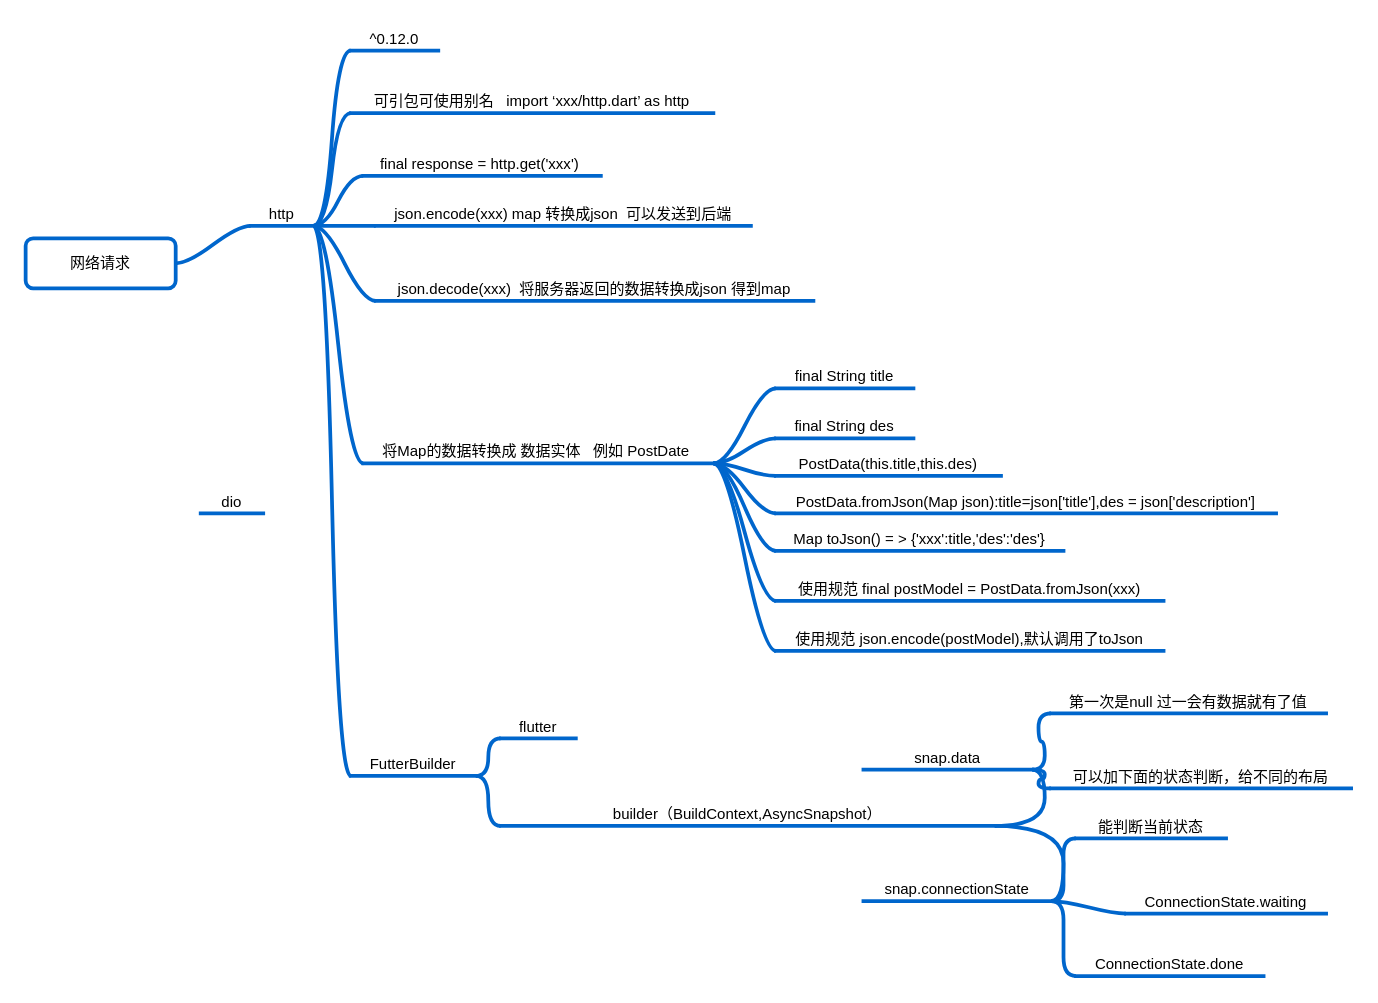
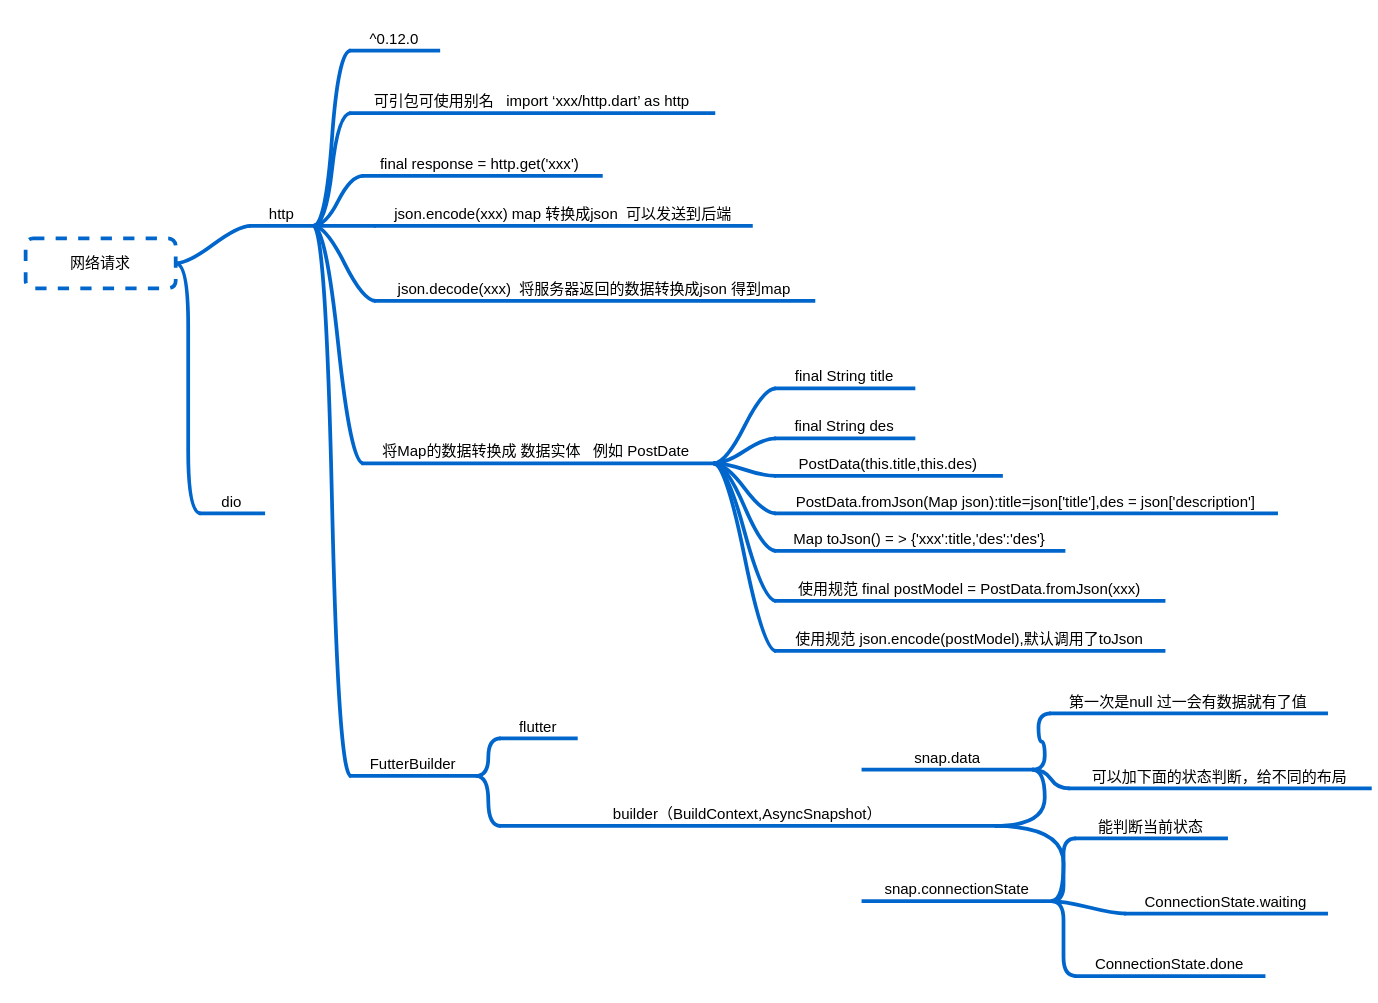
node "网络请求": style solid -> dashed
edge "网络请求" -- "dio": added
node "可以加下面的状态判断，给不同的布局": moved (1201, 776) -> (1219, 776)
